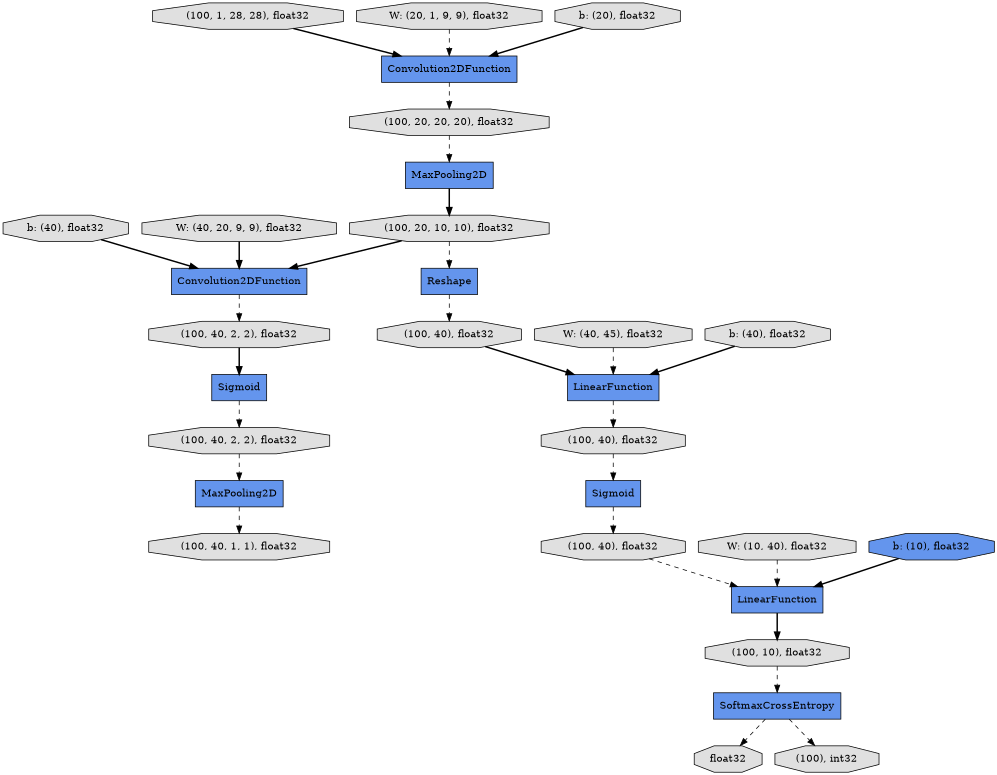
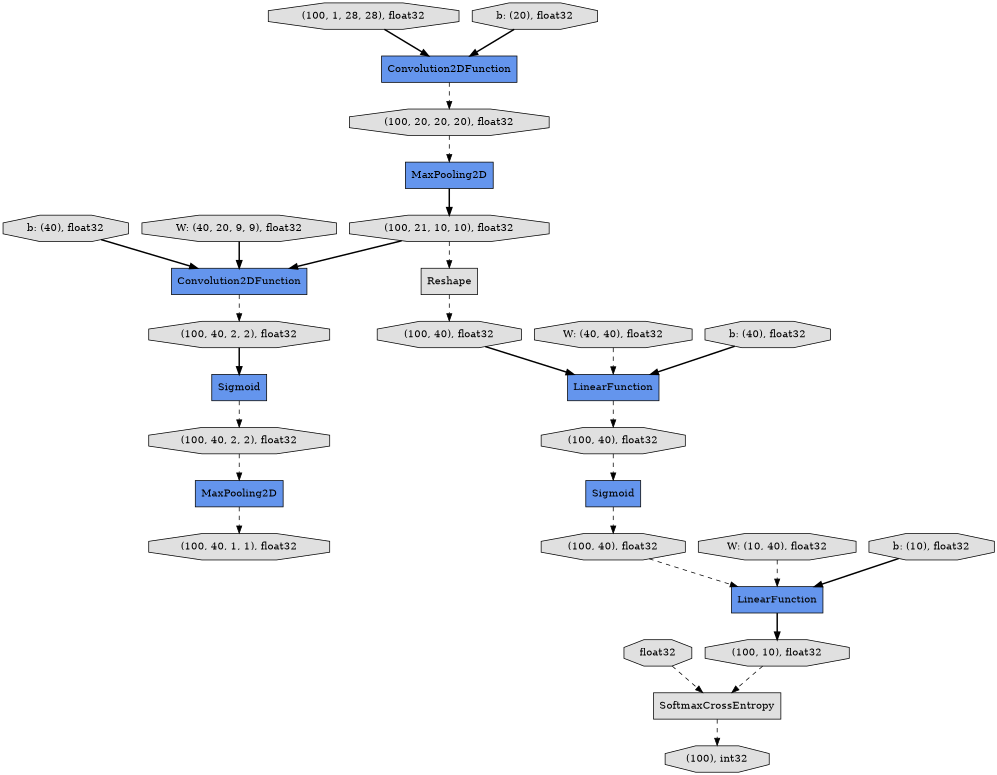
node "W: (20, 1, 9, 9), float32": removed
node "(100, 20, 10, 10), float32": label "(100, 20, 10, 10), float32" -> "(100, 21, 10, 10), float32"
node "Reshape": fillcolor #6495ed -> #e0e0e0
node "W: (40, 45), float32": label "W: (40, 45), float32" -> "W: (40, 40), float32"
node "b: (10), float32": fillcolor #6495ed -> #e0e0e0
node "SoftmaxCrossEntropy": fillcolor #6495ed -> #e0e0e0
edge "SoftmaxCrossEntropy" -> "float32": reversed
